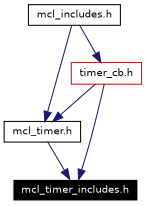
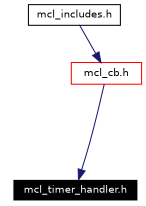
node "timer_cb.h": label "timer_cb.h" -> "mcl_cb.h"
node "mcl_timer.h": removed
node "mcl_timer_includes.h": label "mcl_timer_includes.h" -> "mcl_timer_handler.h"
